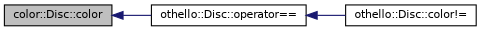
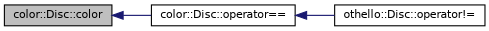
node "othello::Disc::operator==": label "othello::Disc::operator==" -> "color::Disc::operator=="
node "othello::Disc::color!=": label "othello::Disc::color!=" -> "othello::Disc::operator!="
